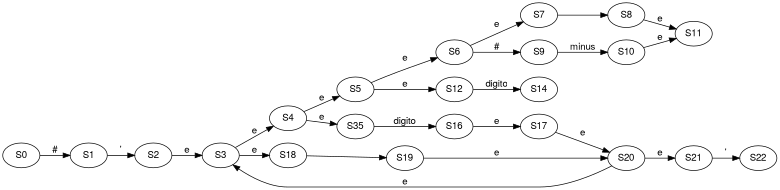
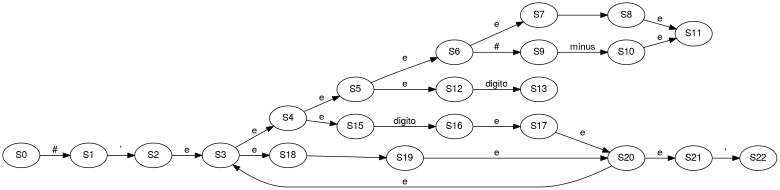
node "S14": label "S14" -> "S13"
node "S35": label "S35" -> "S15"
